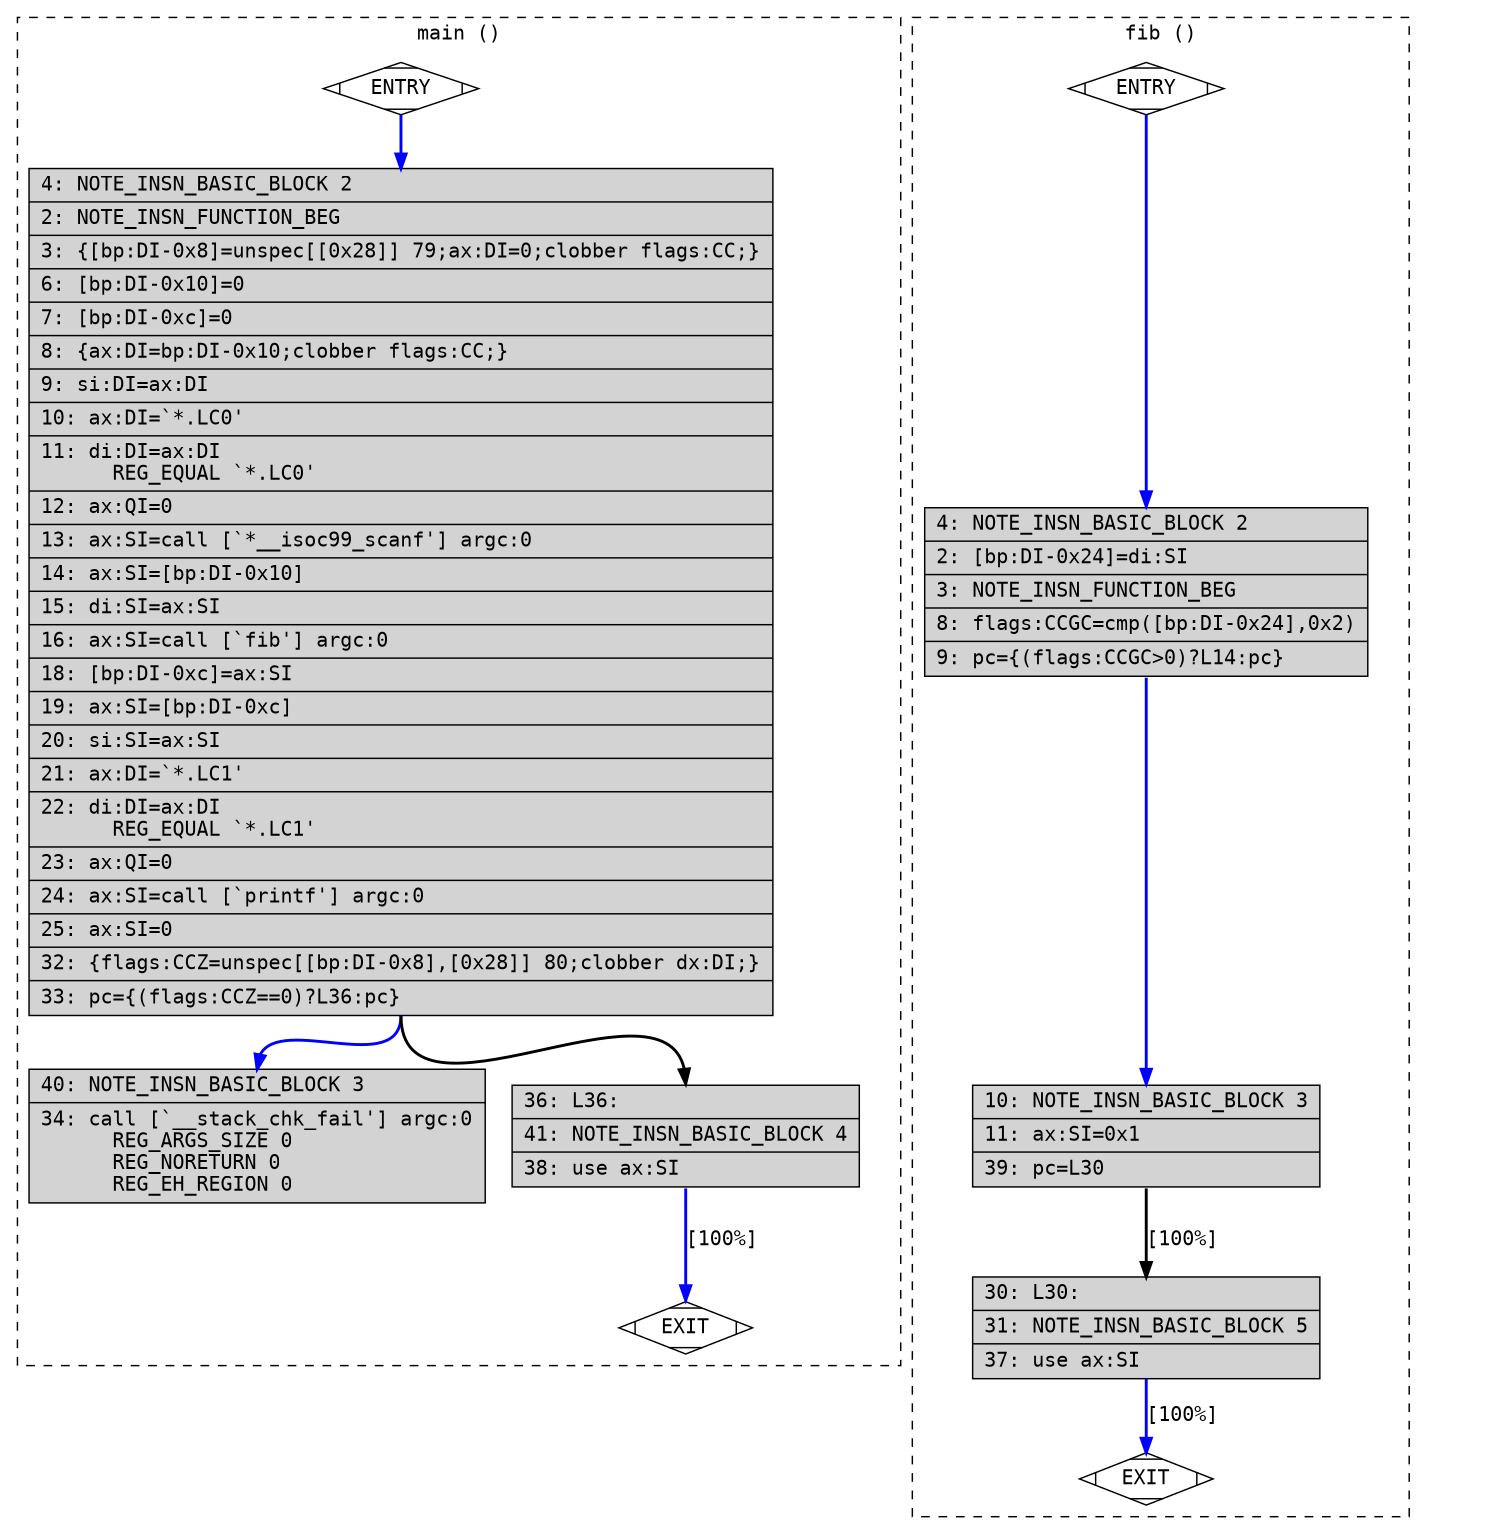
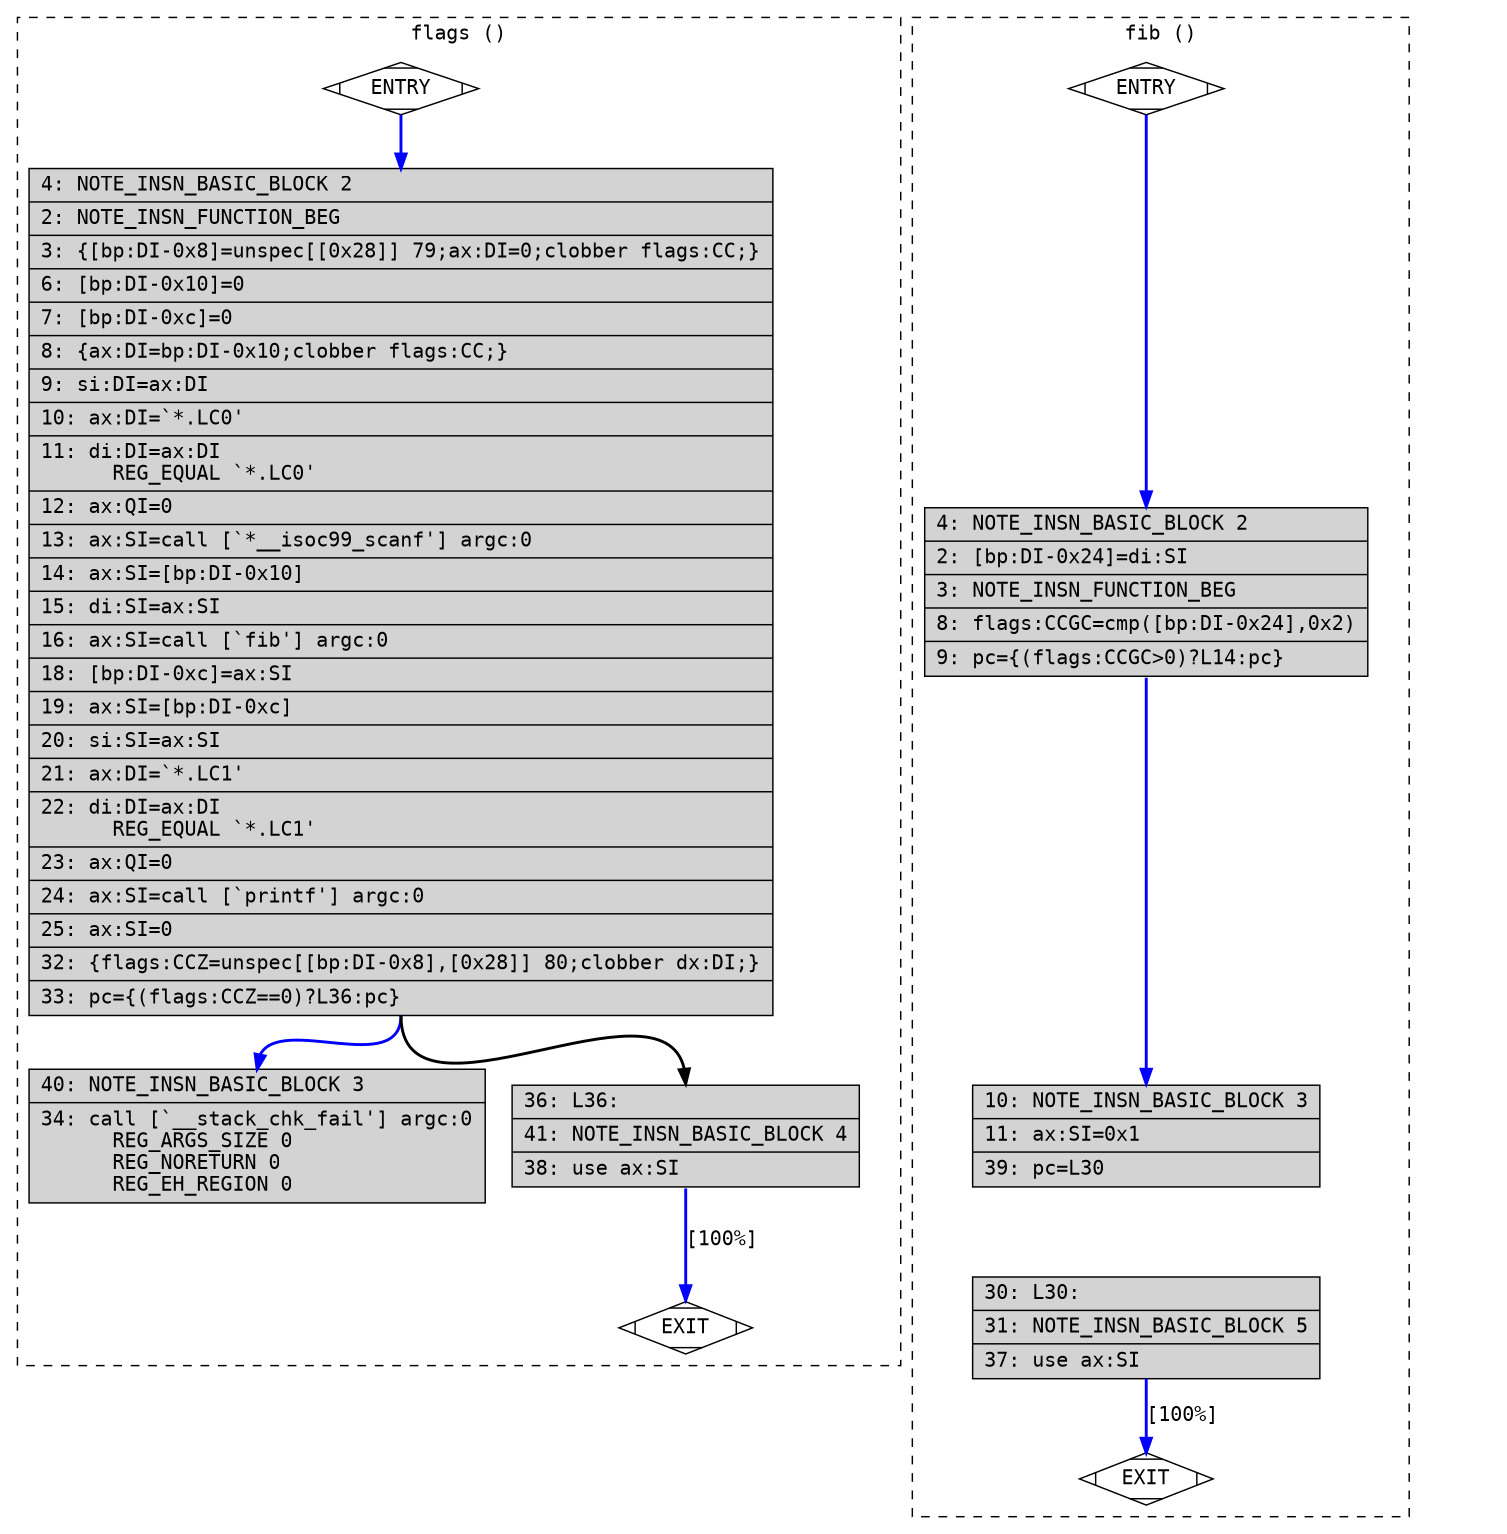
cluster "main ()": label "main ()" -> "flags ()"
edge "10: NOTE_INSN_BASIC_BLOCK 3" -> "30: L30:": removed, label "[100%]"
